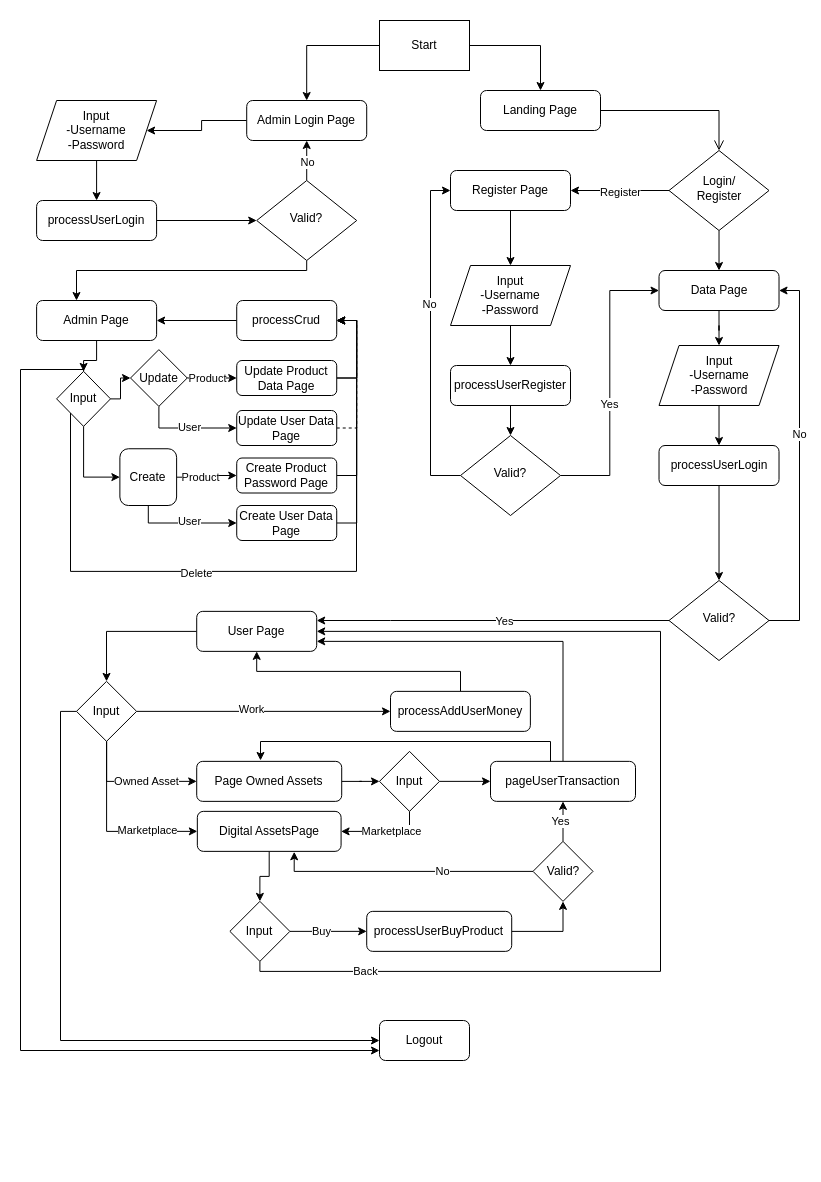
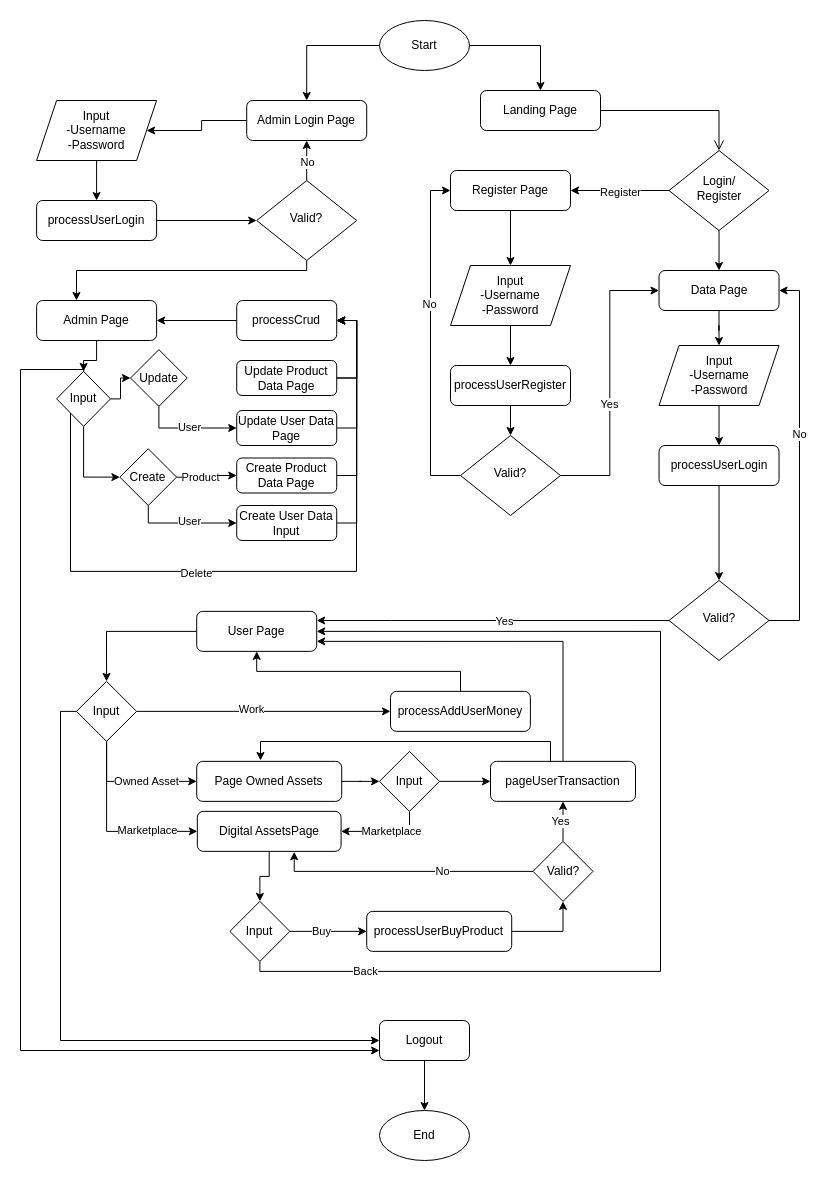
node "Start": shape rectangle -> ellipse
edge "Update" -> "Update Product Data Page": removed, label "Product"
edge "Update User Data Page" -> "processCrud": style dashed -> solid
node "Create Product Password Page": label "Create Product Password Page" -> "Create Product Data Page"
node "Create": shape rounded rectangle -> diamond
node "Create User Data Page": label "Create User Data Page" -> "Create User Data Input"
edge "Logout" -> "End": added
node "End": added
